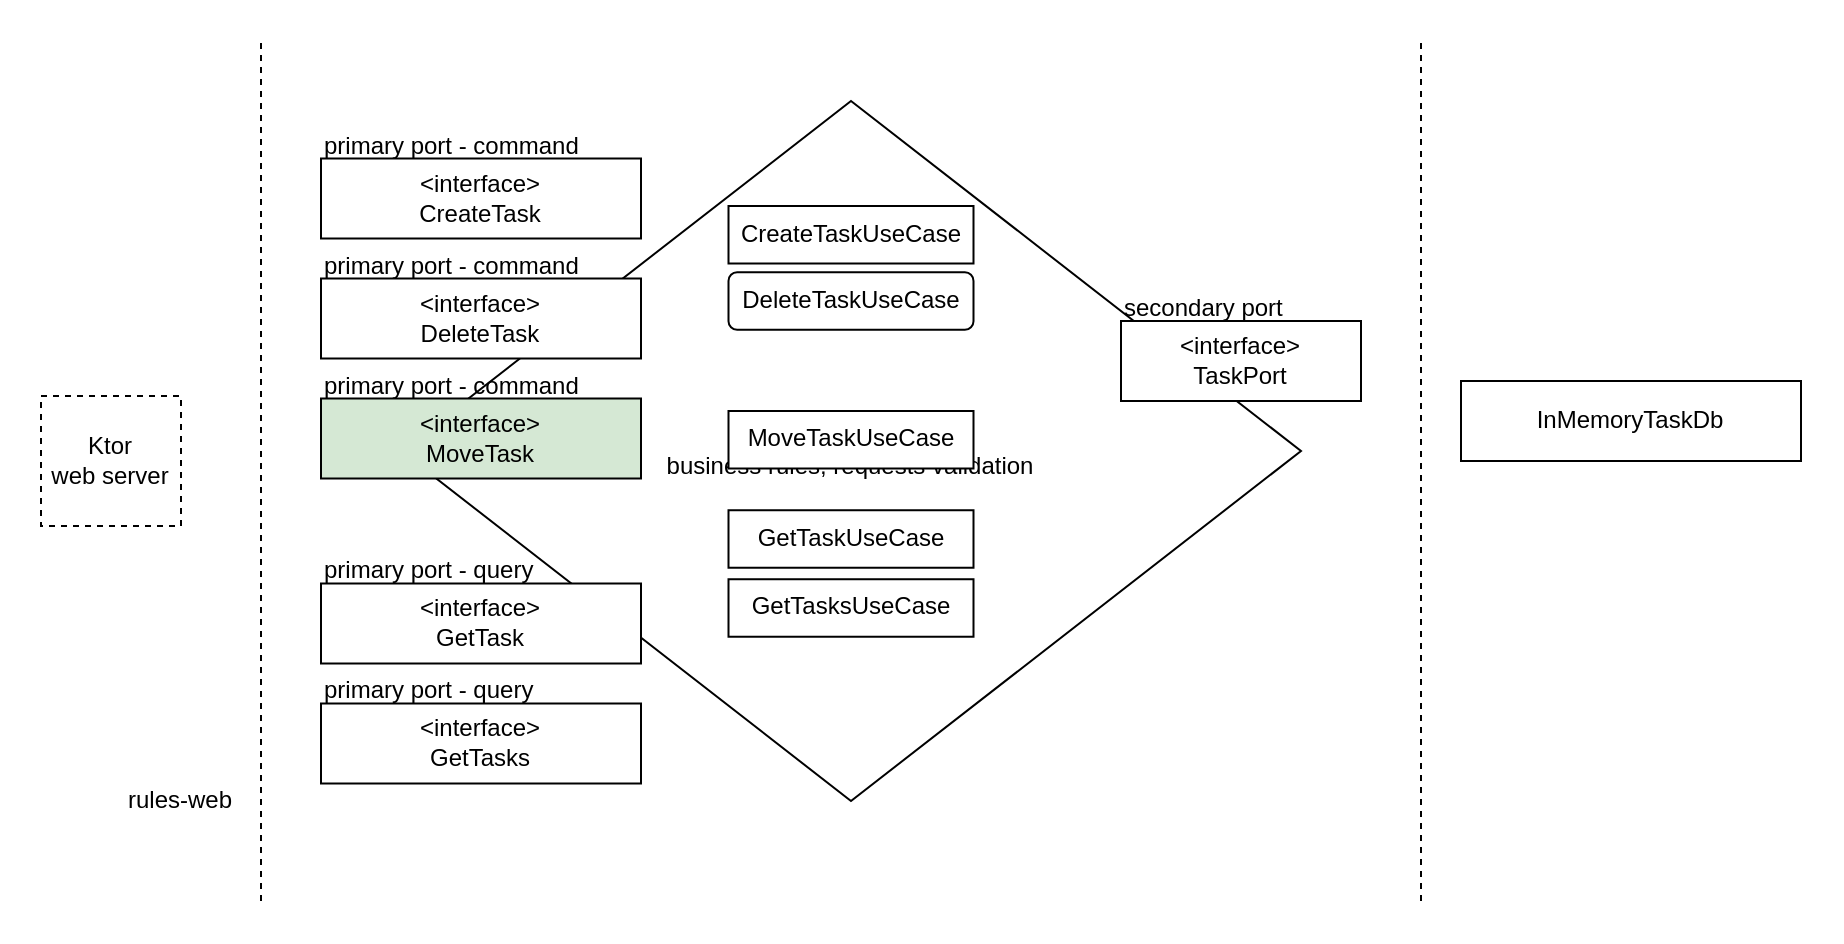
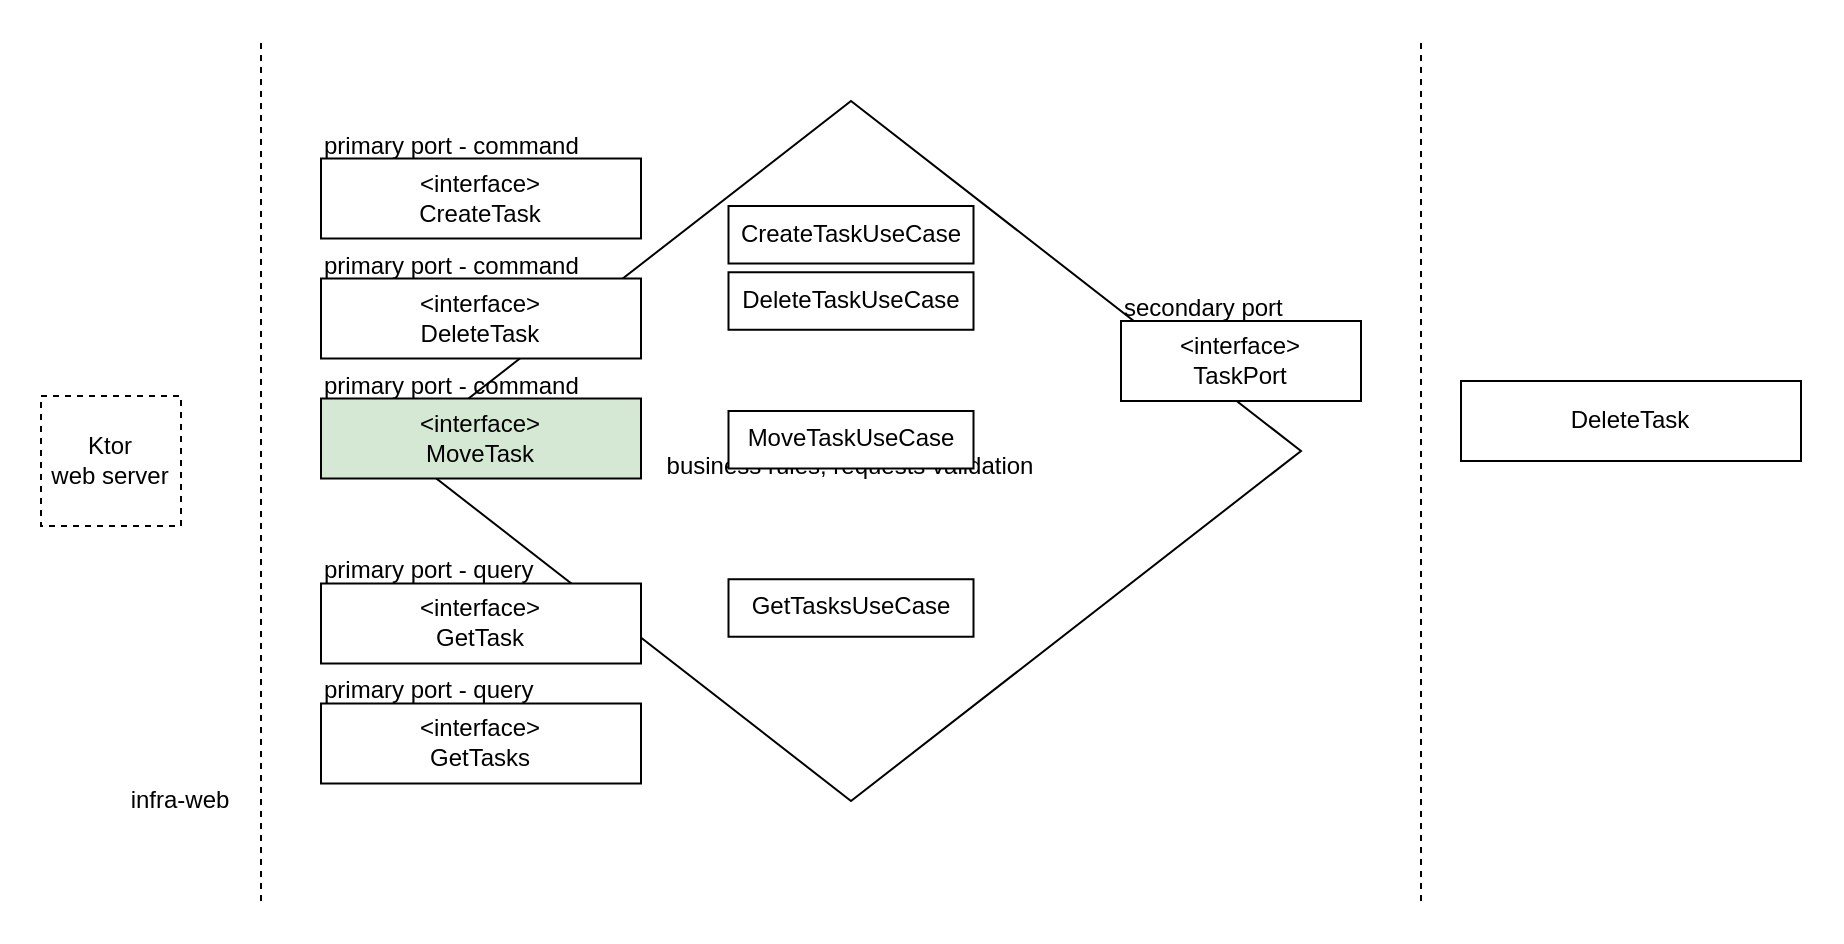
node "DeleteTaskUseCase": shape rounded rectangle -> rectangle
node "InMemoryTaskDb": label "InMemoryTaskDb" -> "DeleteTask"
node "GetTaskUseCase": removed
node "rules-web": label "rules-web" -> "infra-web"
